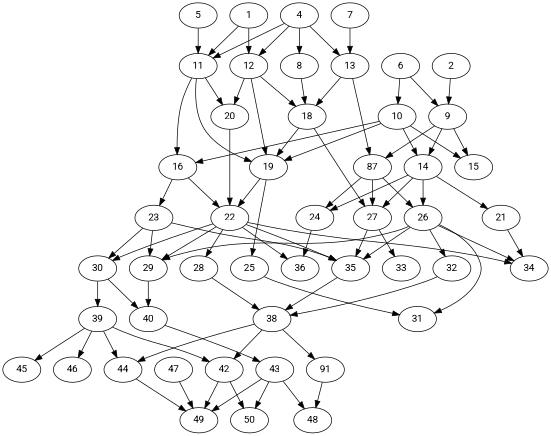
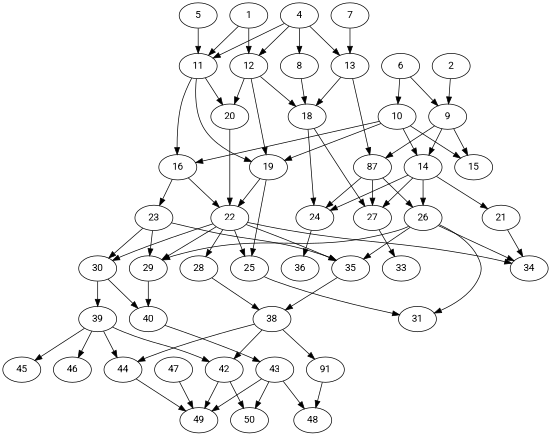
edge "18" -> "19": now "18" -> "24"
edge "27" -> "35": removed
edge "22" -> "36": now "22" -> "25"
node "32": removed
